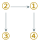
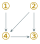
edge "②" -> "①": now "②" -> "④"
edge "④" -> "③": added
